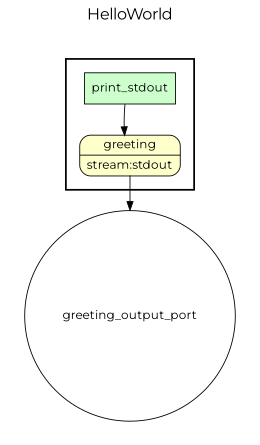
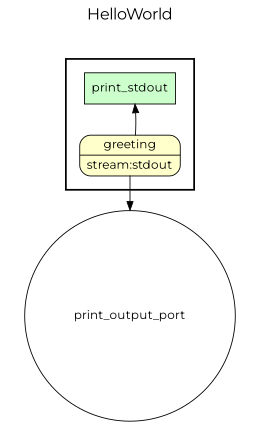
edge "print_stdout" -> "greeting": reversed
node "greeting_output_port": label "greeting_output_port" -> "print_output_port"
